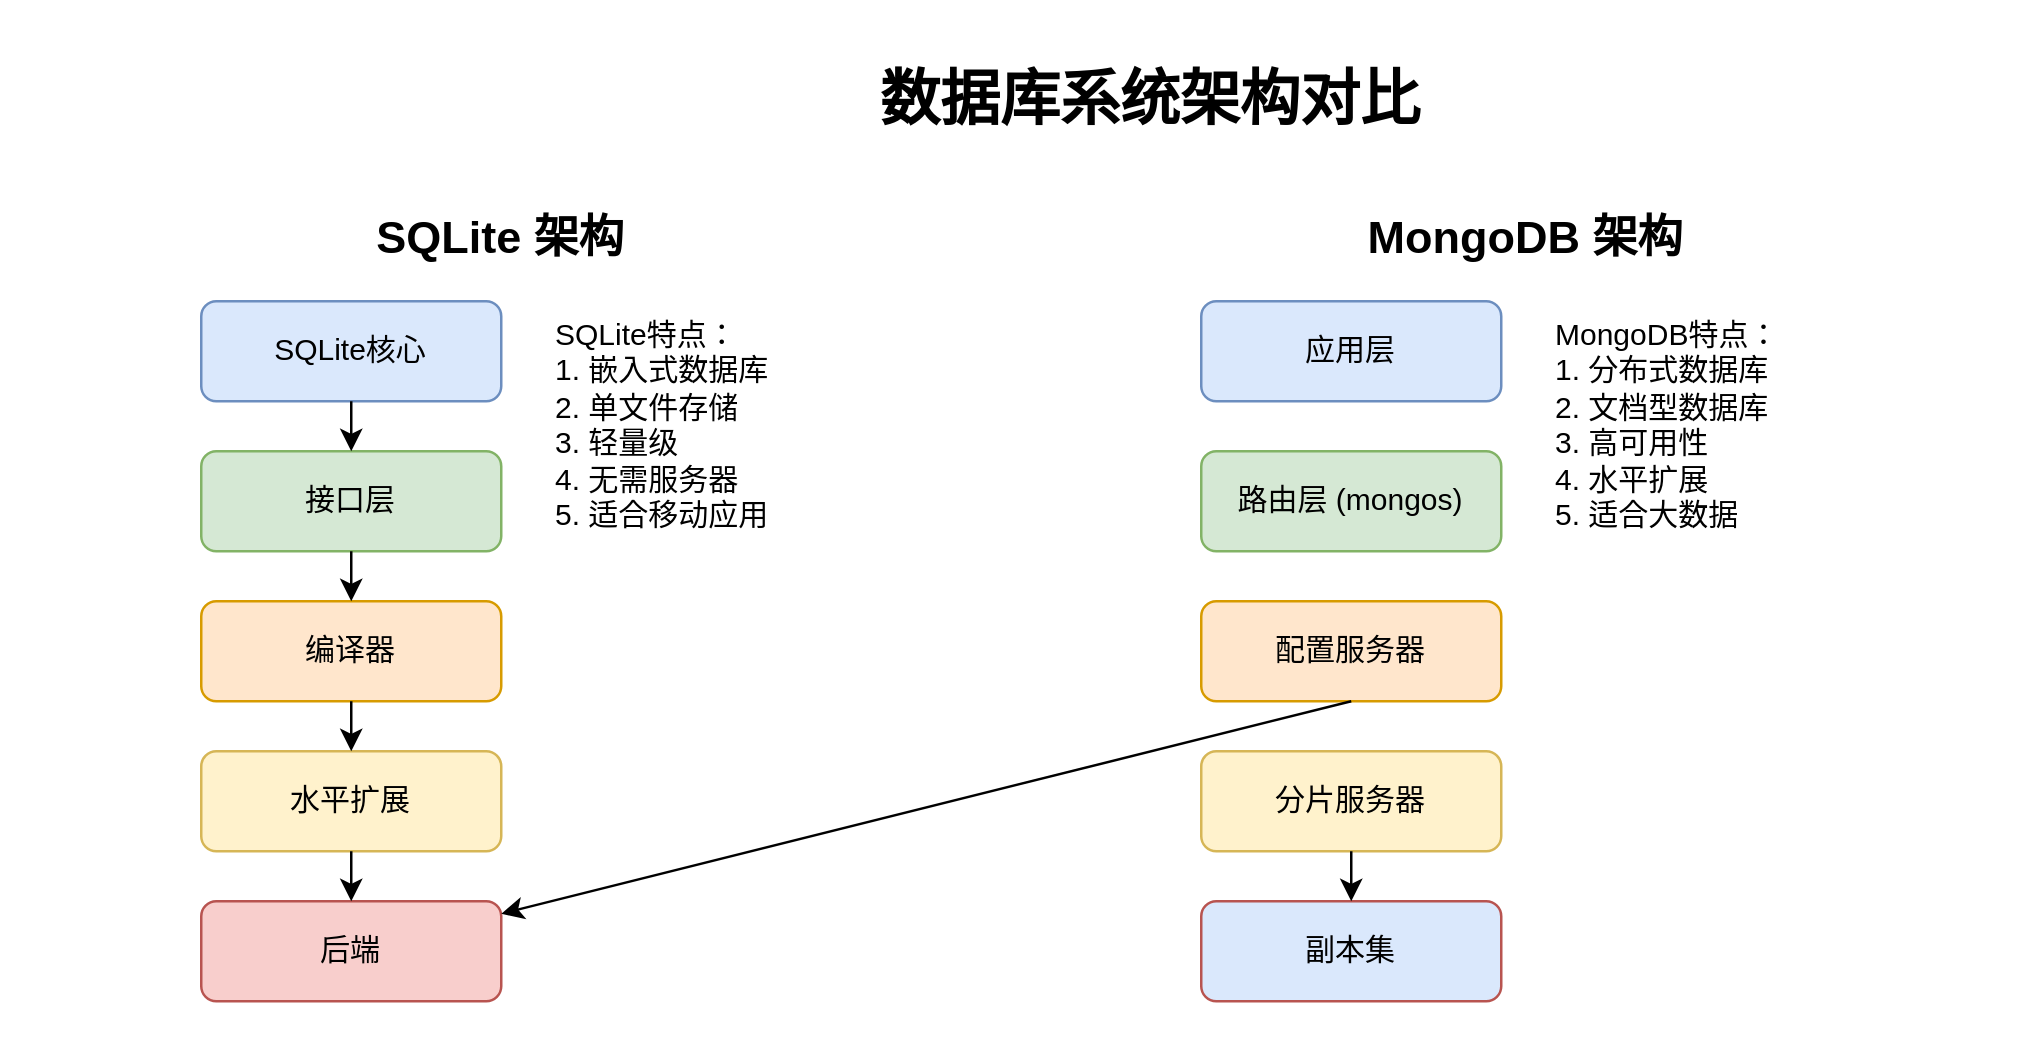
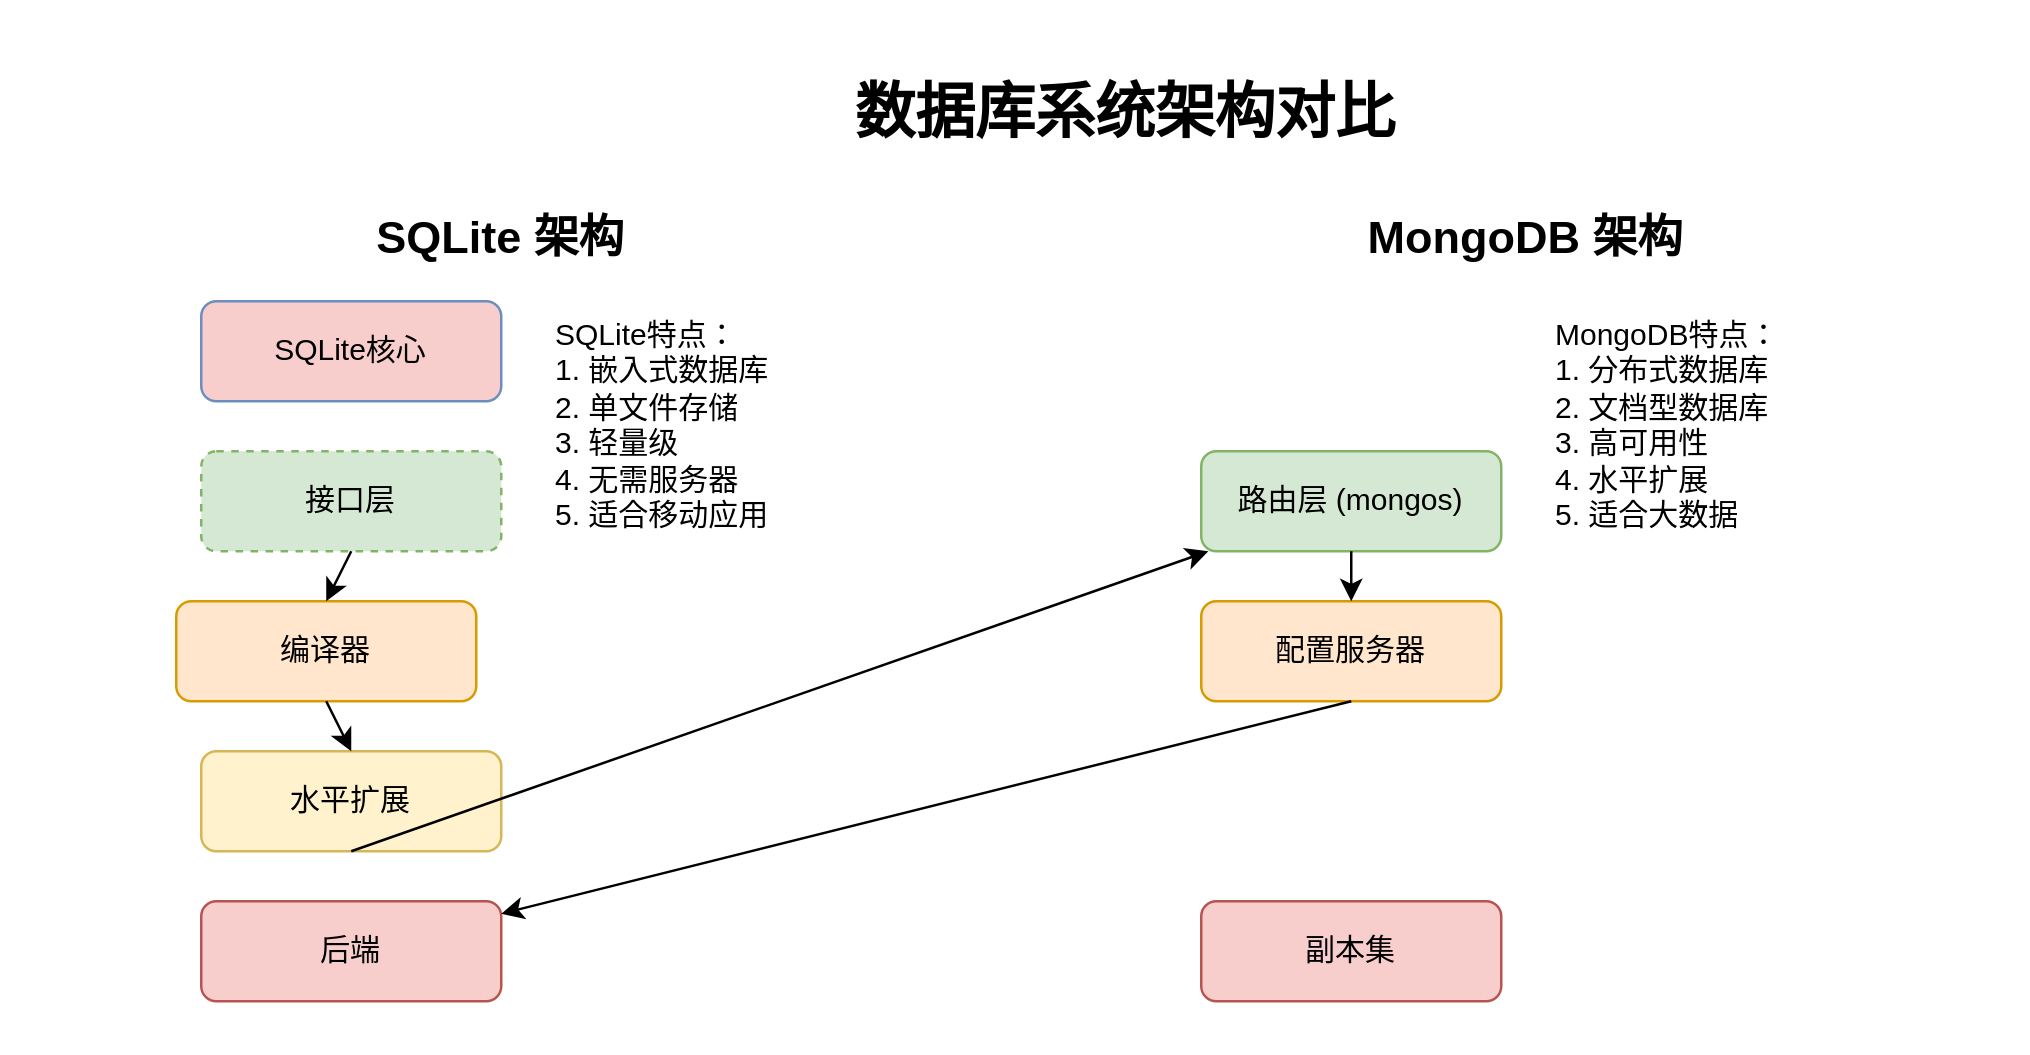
node "数据库系统架构对比": moved (1151, 101) -> (1126, 114)
node "SQLite核心": fillcolor #dae8fc -> #f8cecc
node "应用层": removed
edge "SQLite核心" -> "接口层": removed
node "接口层": style solid -> dashed
edge "路由层 (mongos)" -> "配置服务器": added
node "编译器": moved (351, 651) -> (326, 651)
node "分片服务器": removed
edge "水平扩展" -> "后端": now "水平扩展" -> "路由层 (mongos)"
edge "分片服务器" -> "副本集": removed
node "副本集": fillcolor #dae8fc -> #f8cecc
